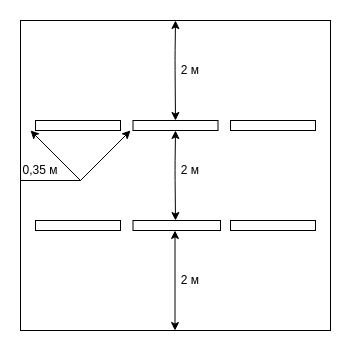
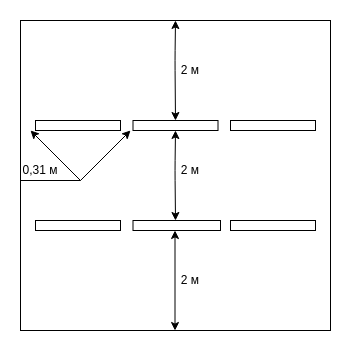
node "0,35 м": label "0,35 м" -> "0,31 м"
